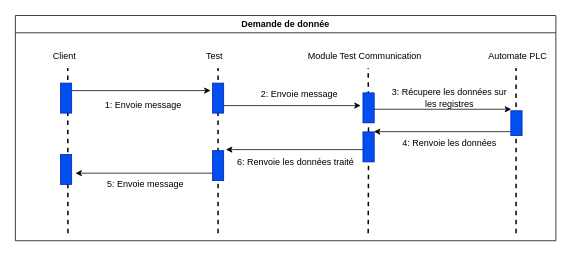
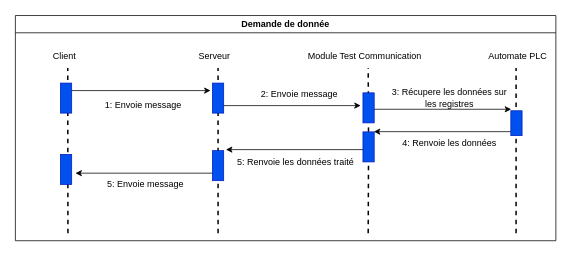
node "Test": label "Test" -> "Serveur"
node "6: Renvoie les données traité": label "6: Renvoie les données traité" -> "5: Renvoie les données traité"
